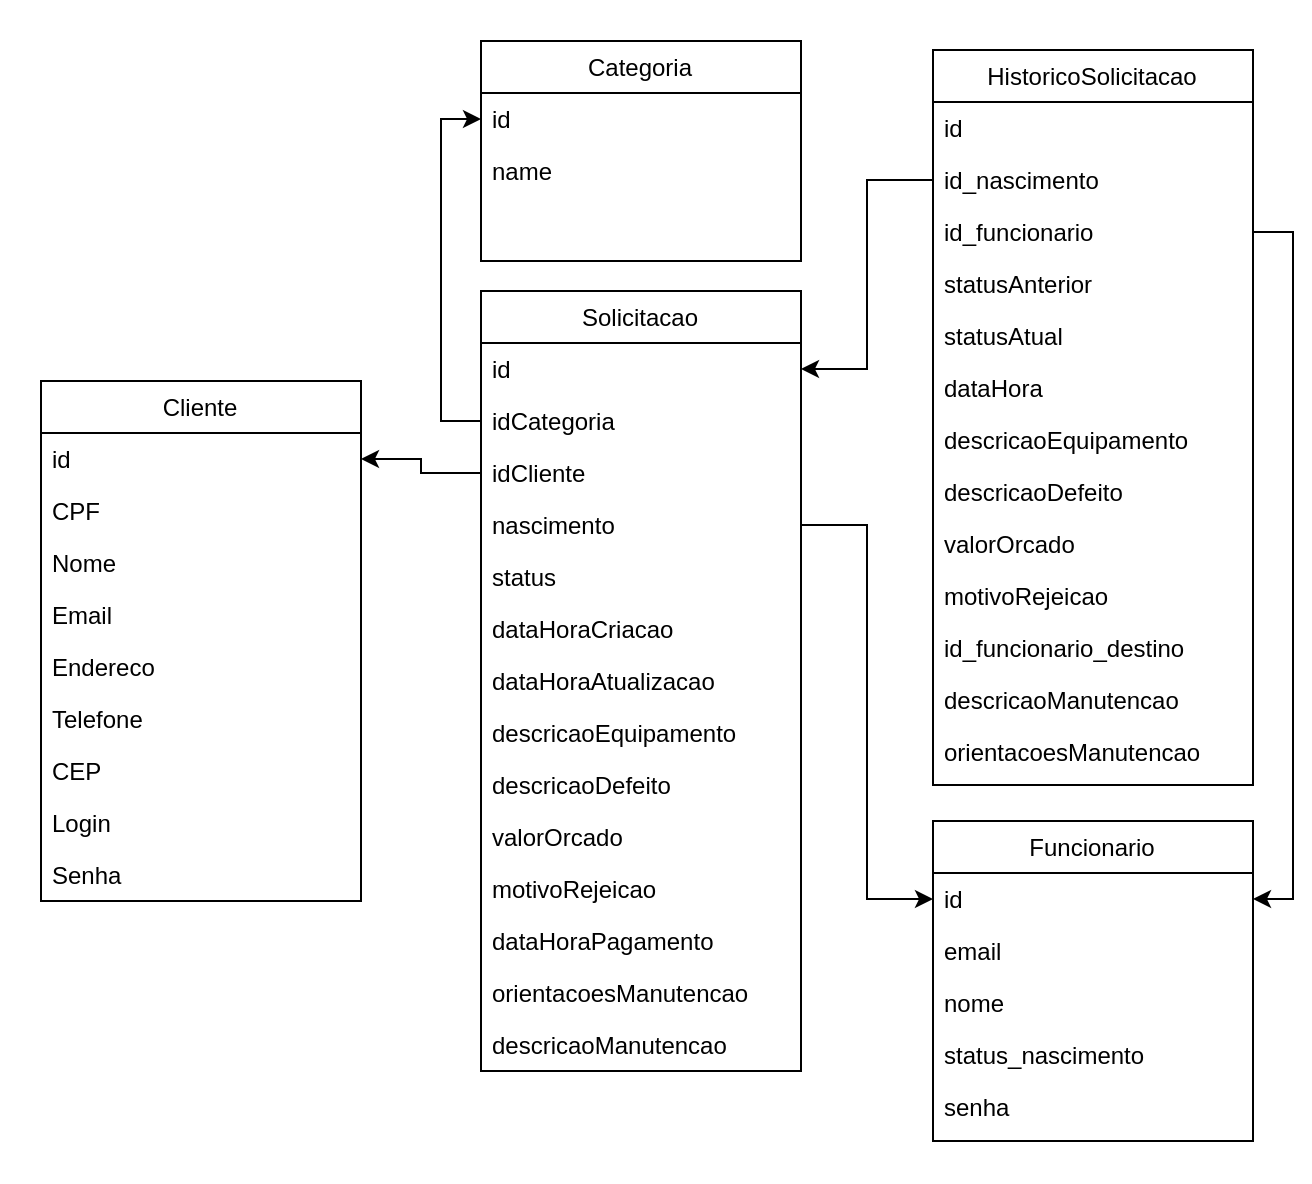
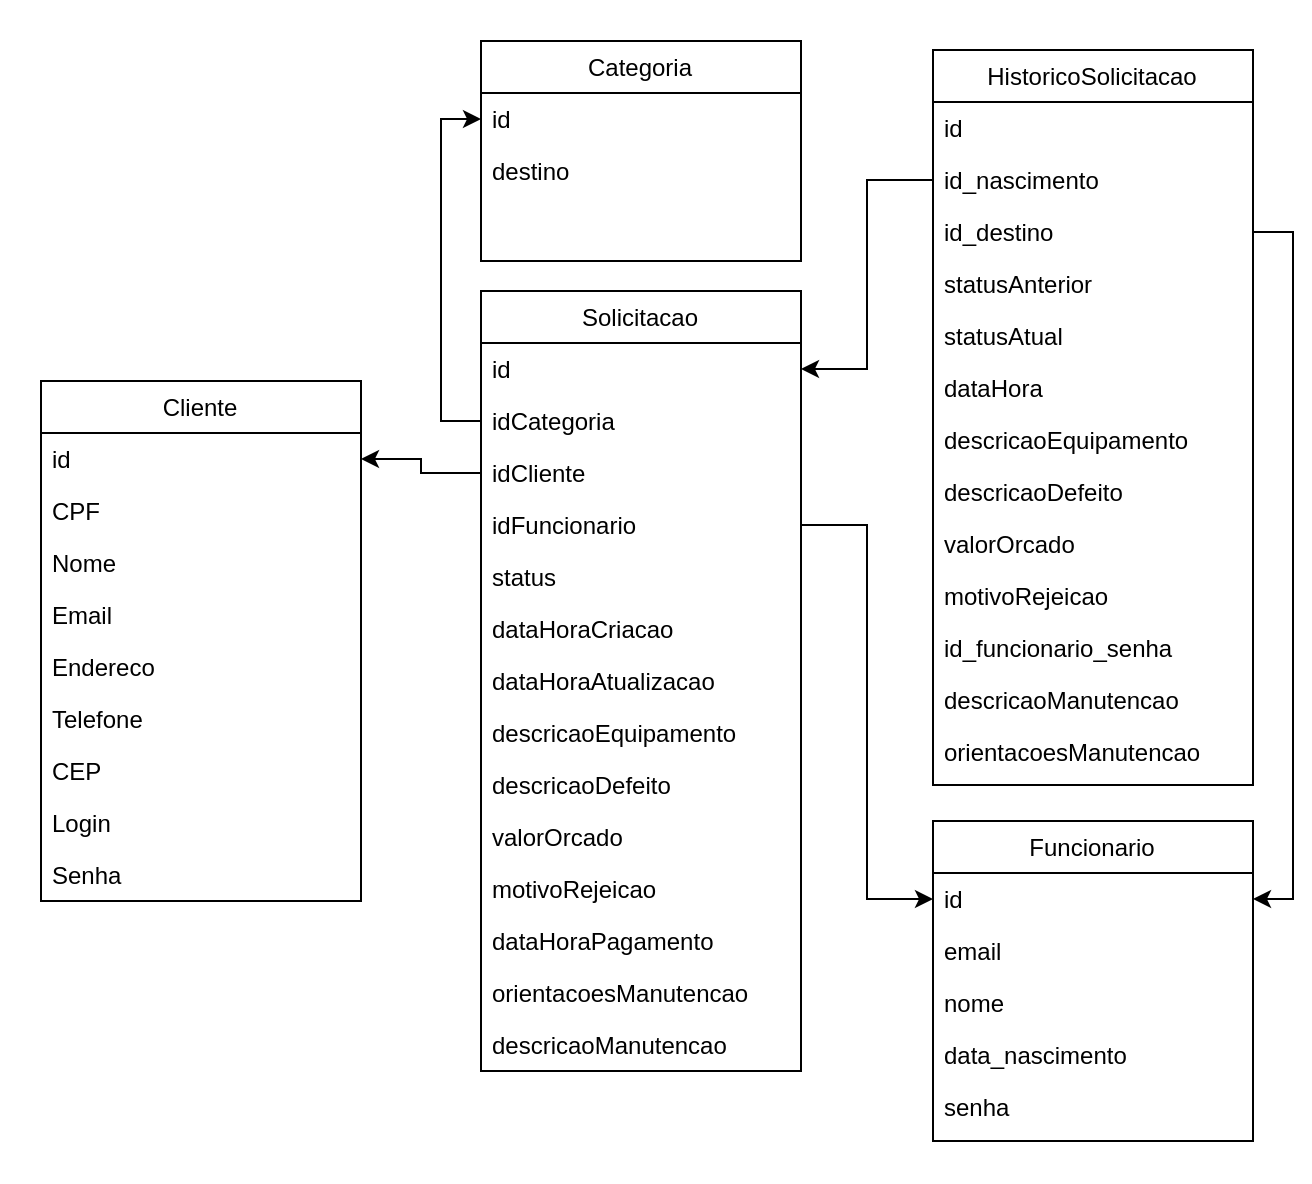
node "name": label "name" -> "destino"
node "id_funcionario": label "id_funcionario" -> "id_destino"
node "nascimento": label "nascimento" -> "idFuncionario"
node "id_funcionario_destino": label "id_funcionario_destino" -> "id_funcionario_senha"
node "status_nascimento": label "status_nascimento" -> "data_nascimento"
